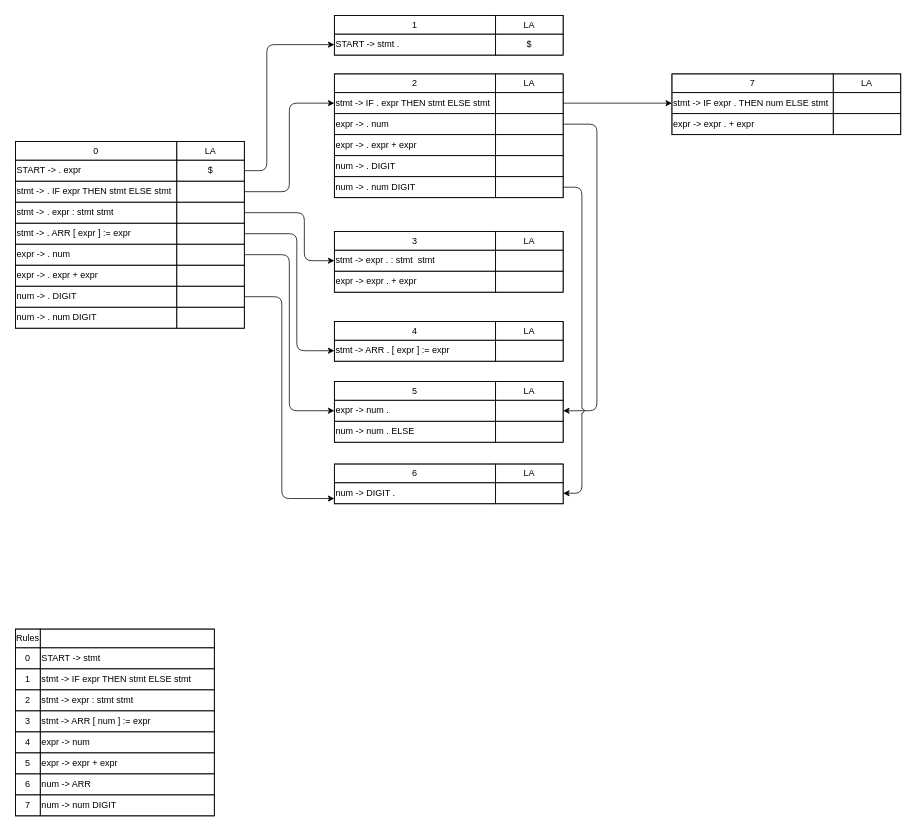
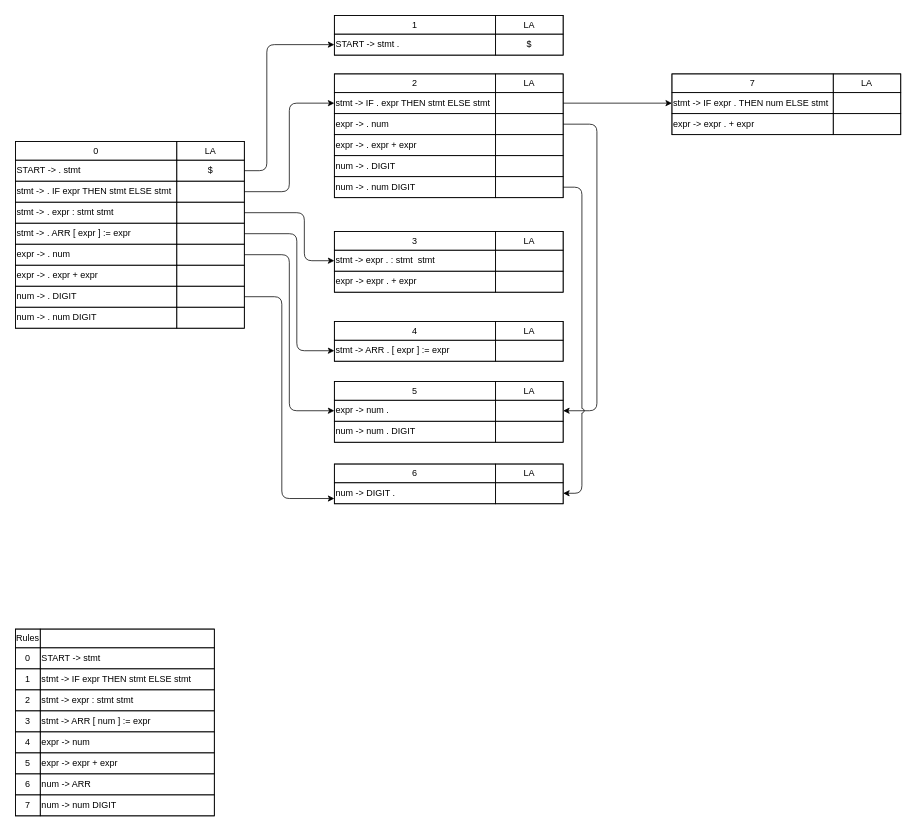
node "START -> . expr": label "START -> . expr" -> "START -> . stmt"
node "num -> num . ELSE": label "num -> num . ELSE" -> "num -> num . DIGIT"
